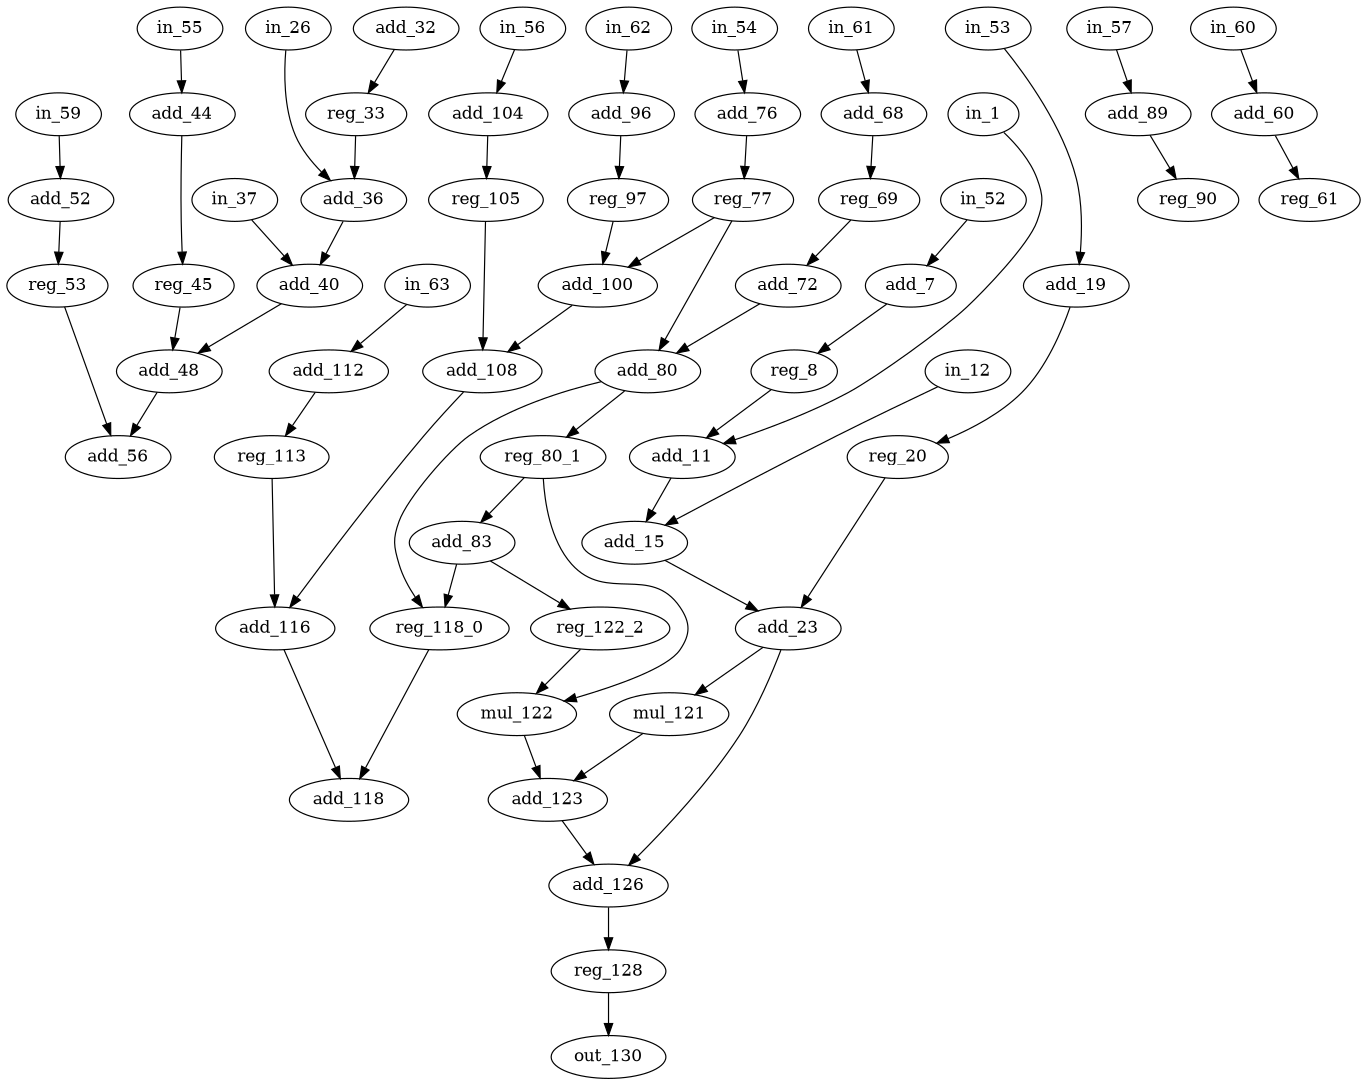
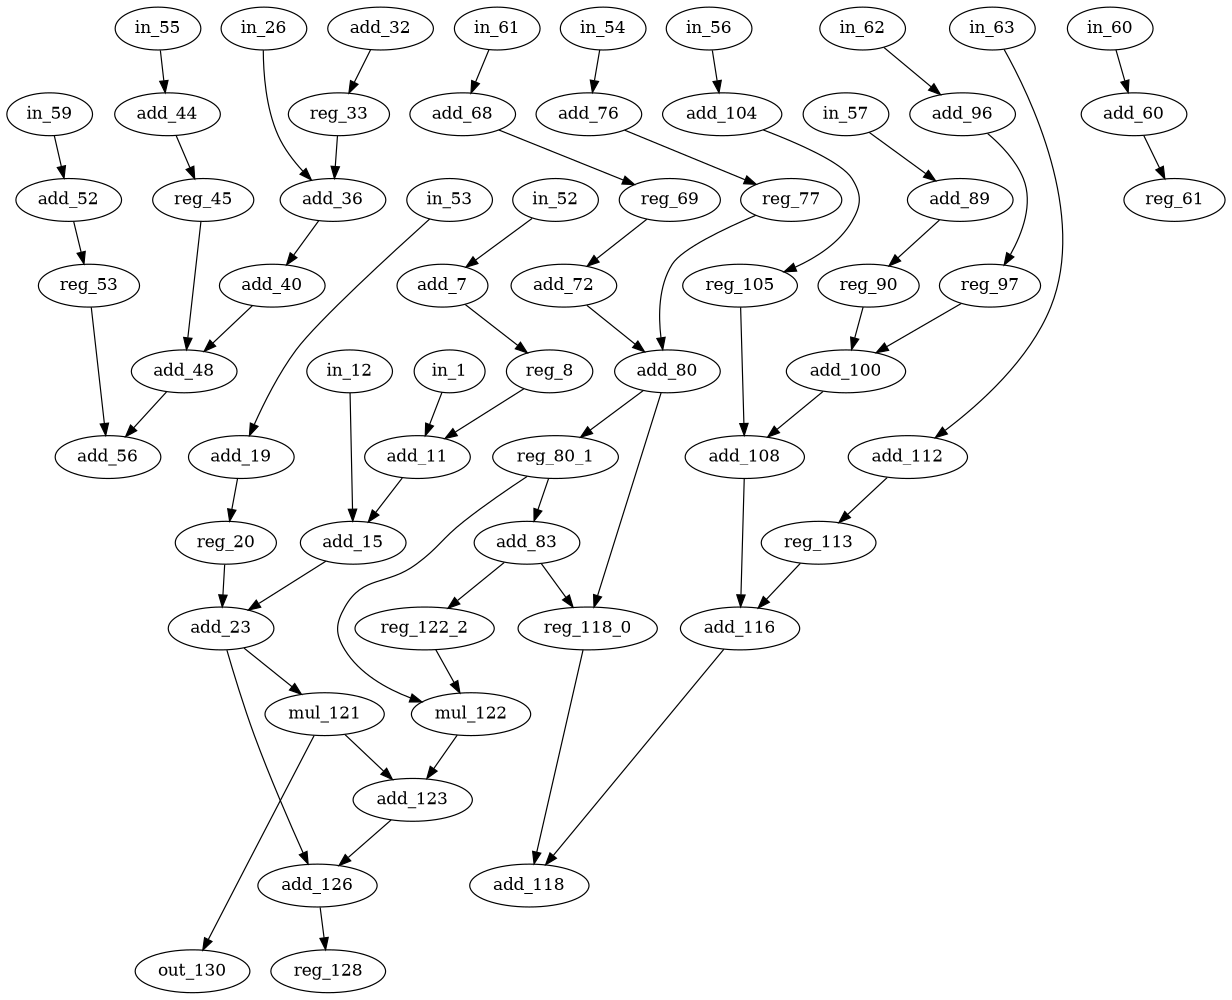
node "in_37": removed
edge "reg_77" -> "add_100": now "reg_90" -> "add_100"
edge "reg_128" -> "out_130": now "mul_121" -> "out_130"
